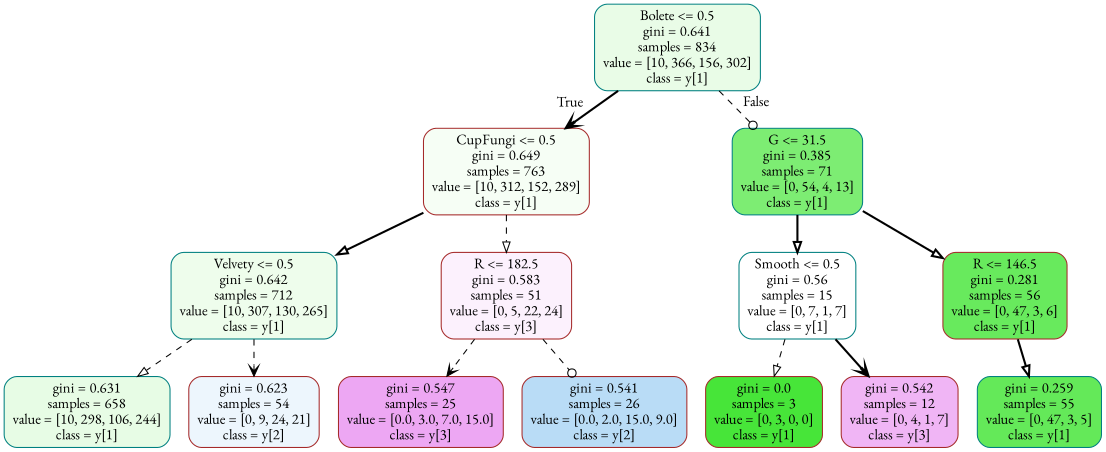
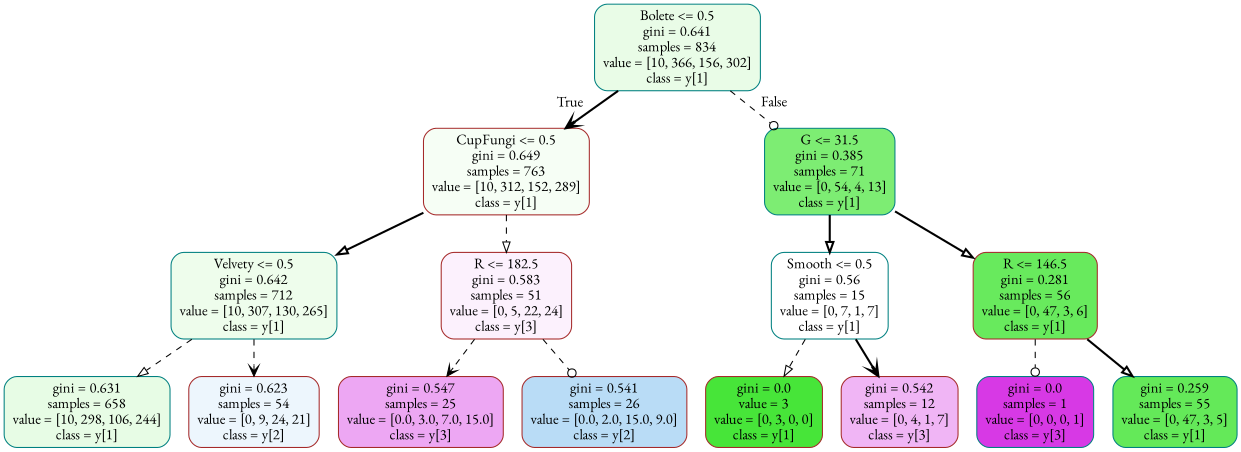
node "gini = 0.0 samples = 3 value = [0, 3, 0, 0] class = y[1]": label "gini = 0.0 samples = 3 value = [0, 3, 0, 0] class = y[1]" -> "gini = 0.0 value = 3 value = [0, 3, 0, 0] class = y[1]"
node "gini = 0.0 samples = 1 value = [0, 0, 0, 1] class = y[3]": added
